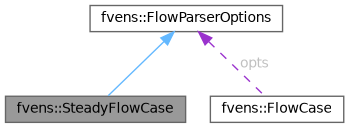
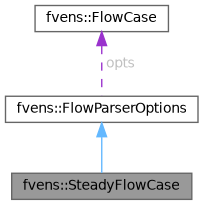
edge "fvens::FlowCase" -> "fvens::FlowParserOptions": reversed
